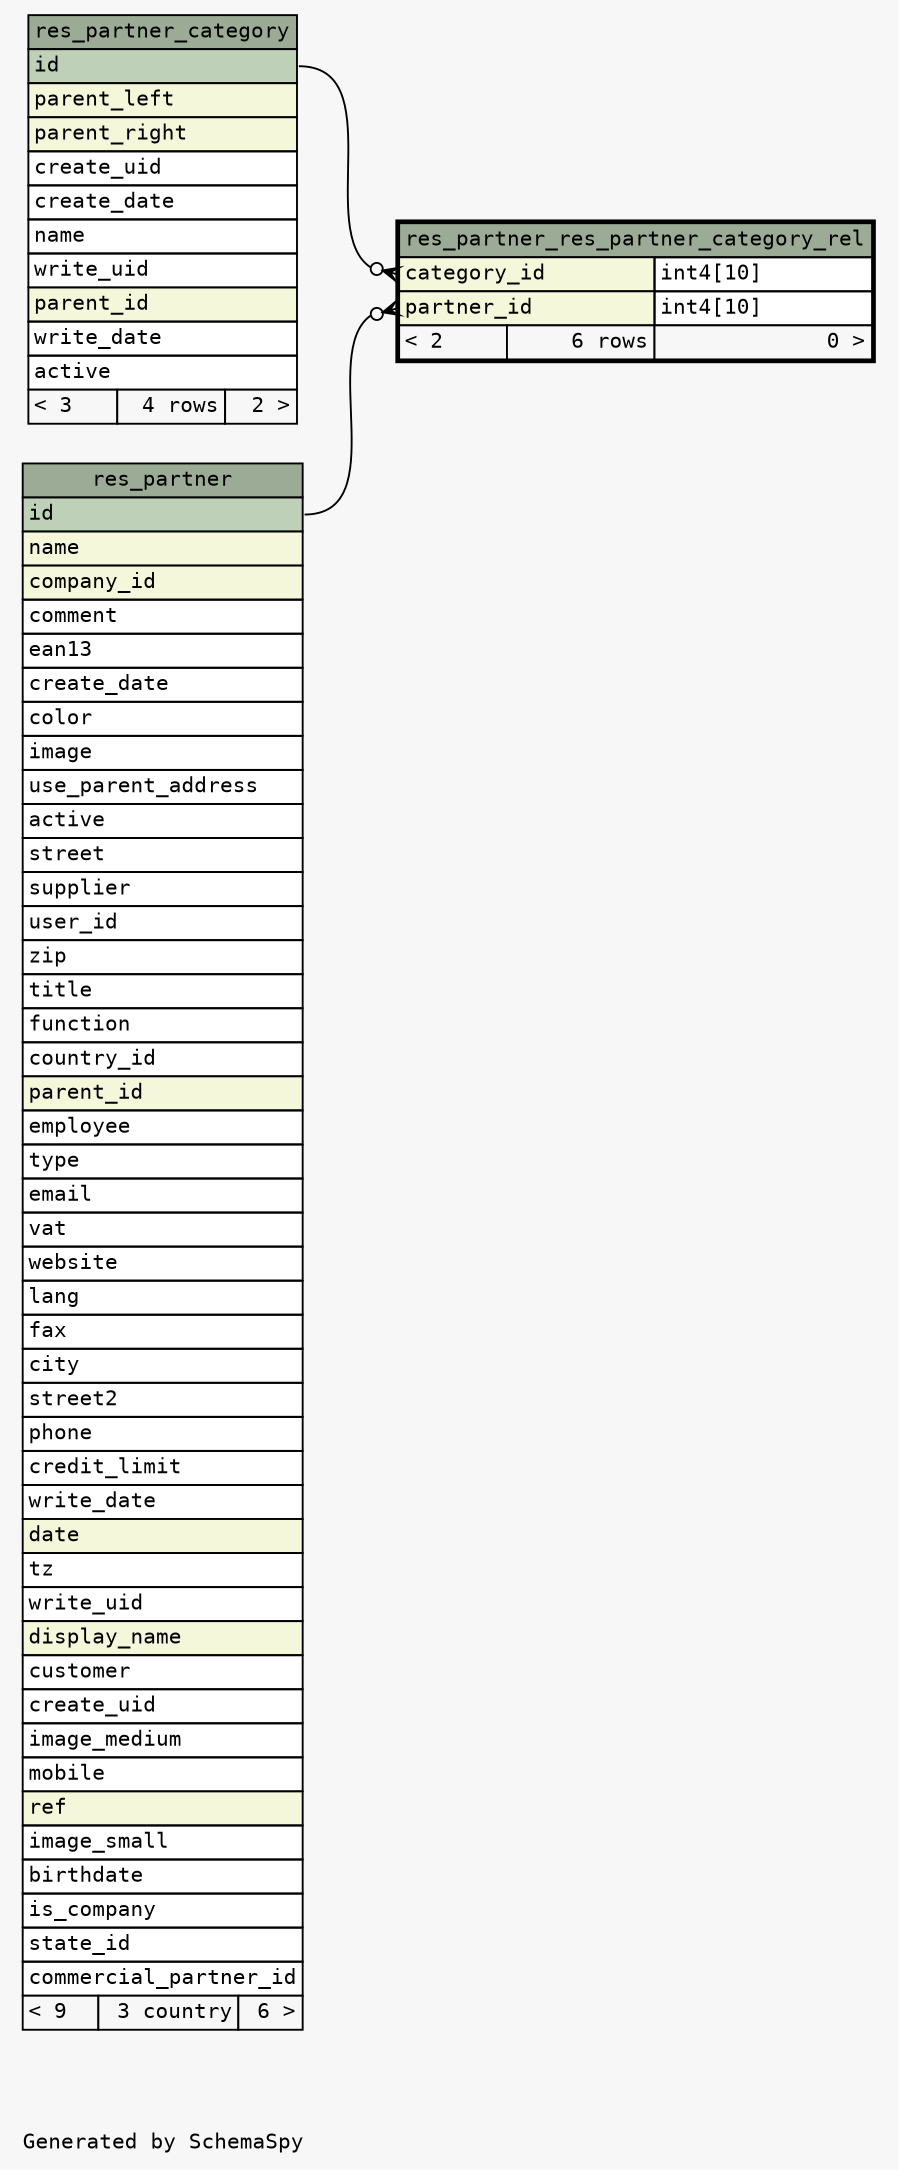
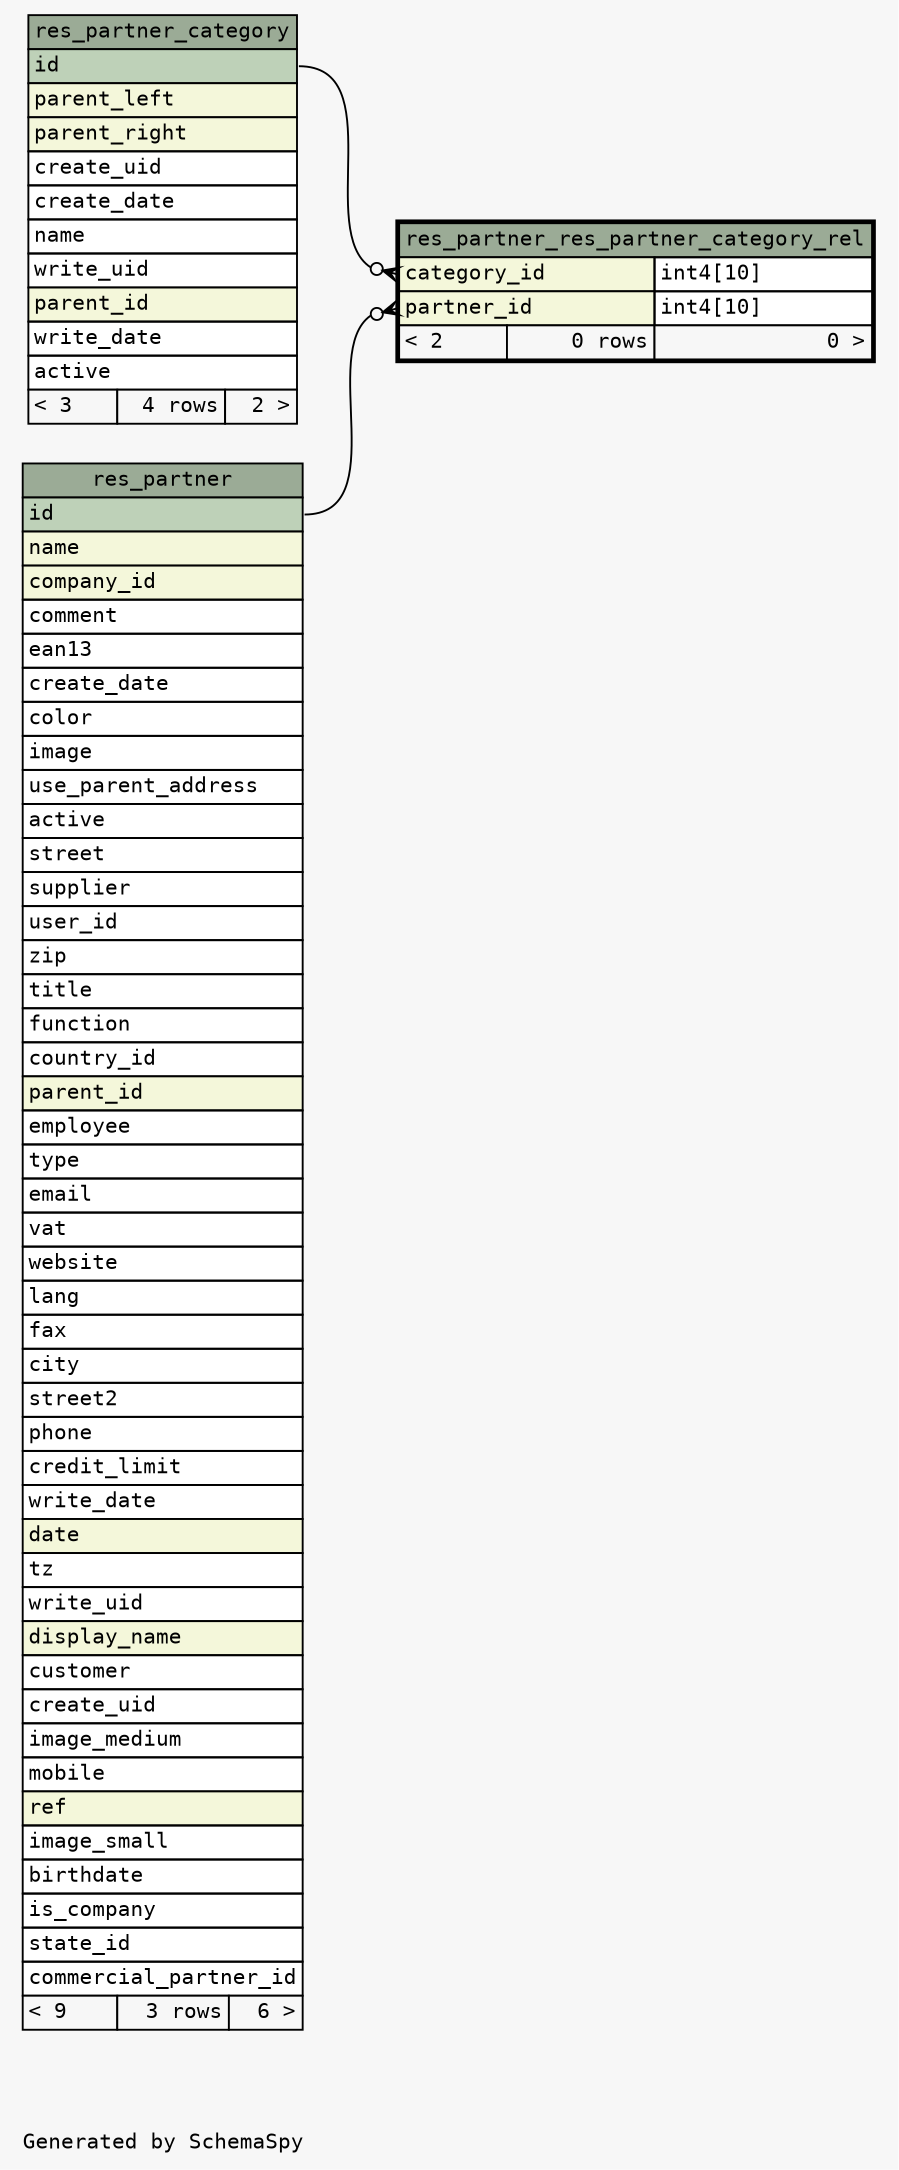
node "res_partner_res_partner_category_rel": text "6 rows" -> "0 rows"
node "res_partner": text "3 country" -> "3 rows"
